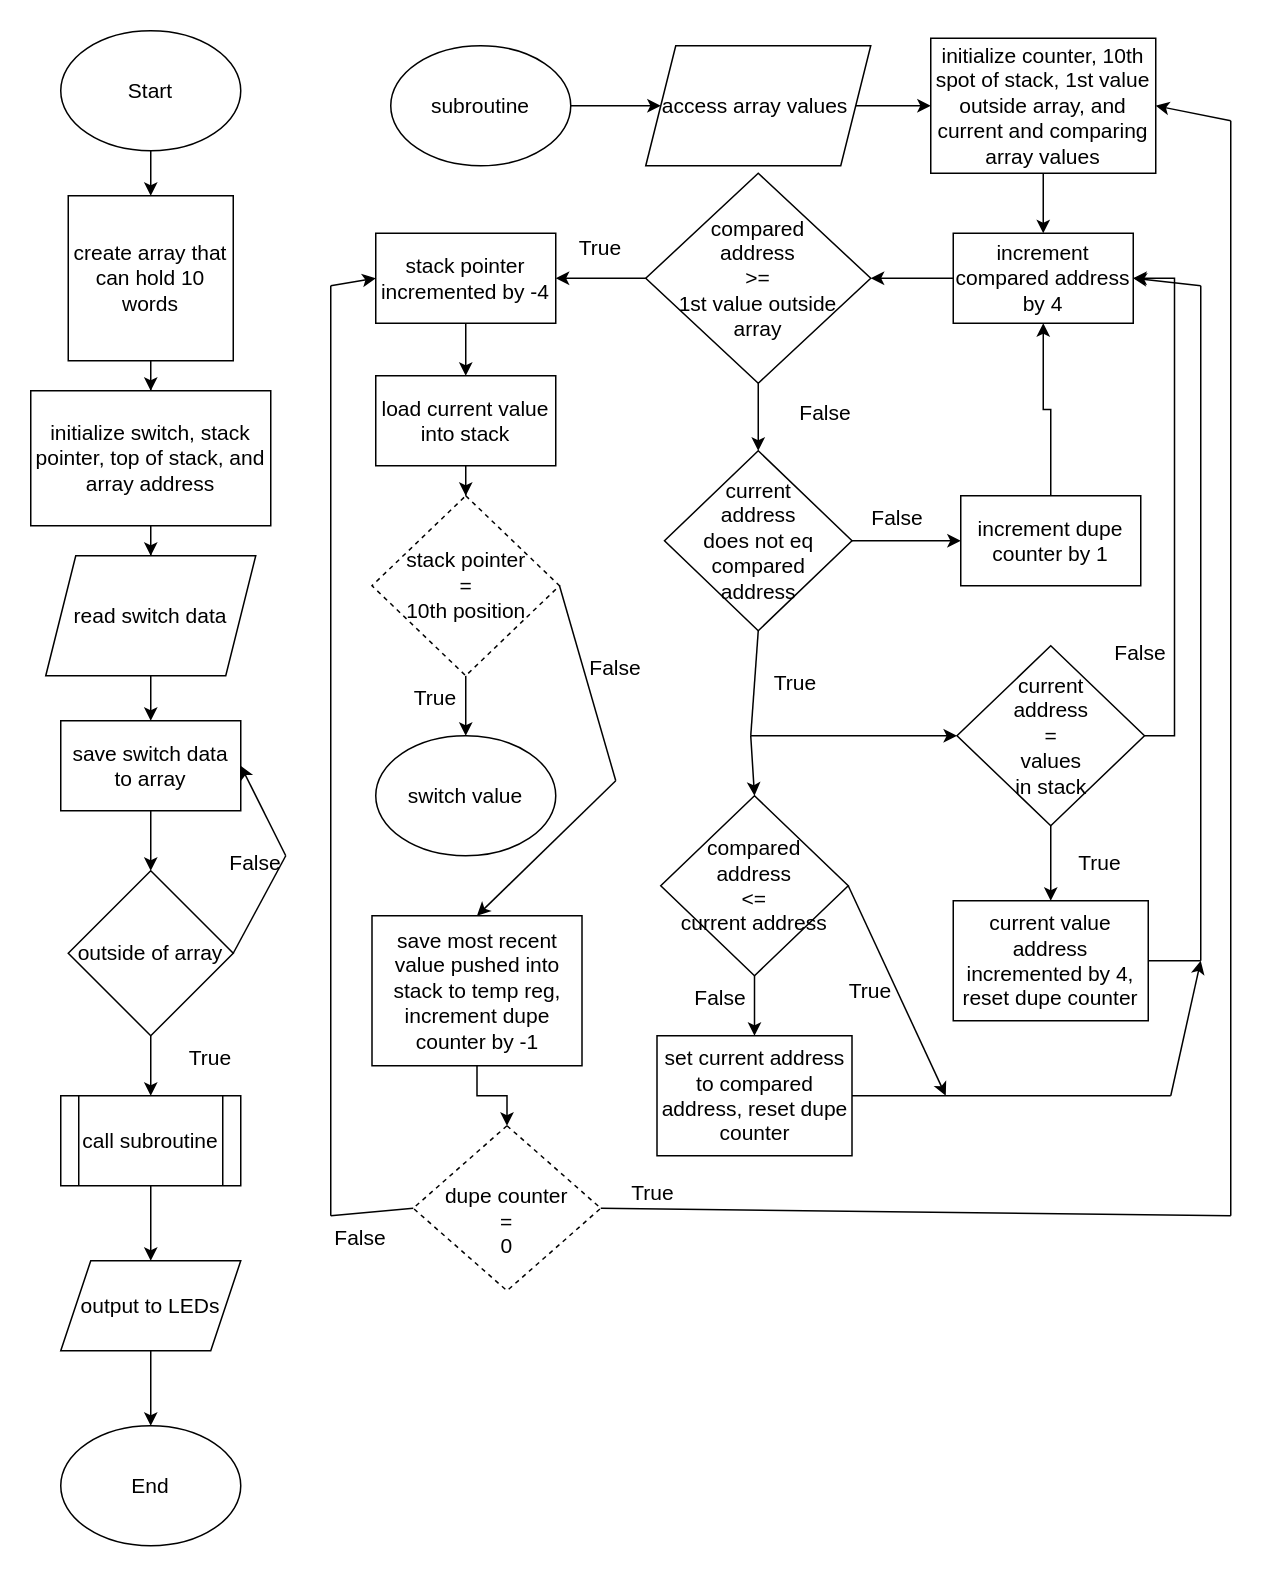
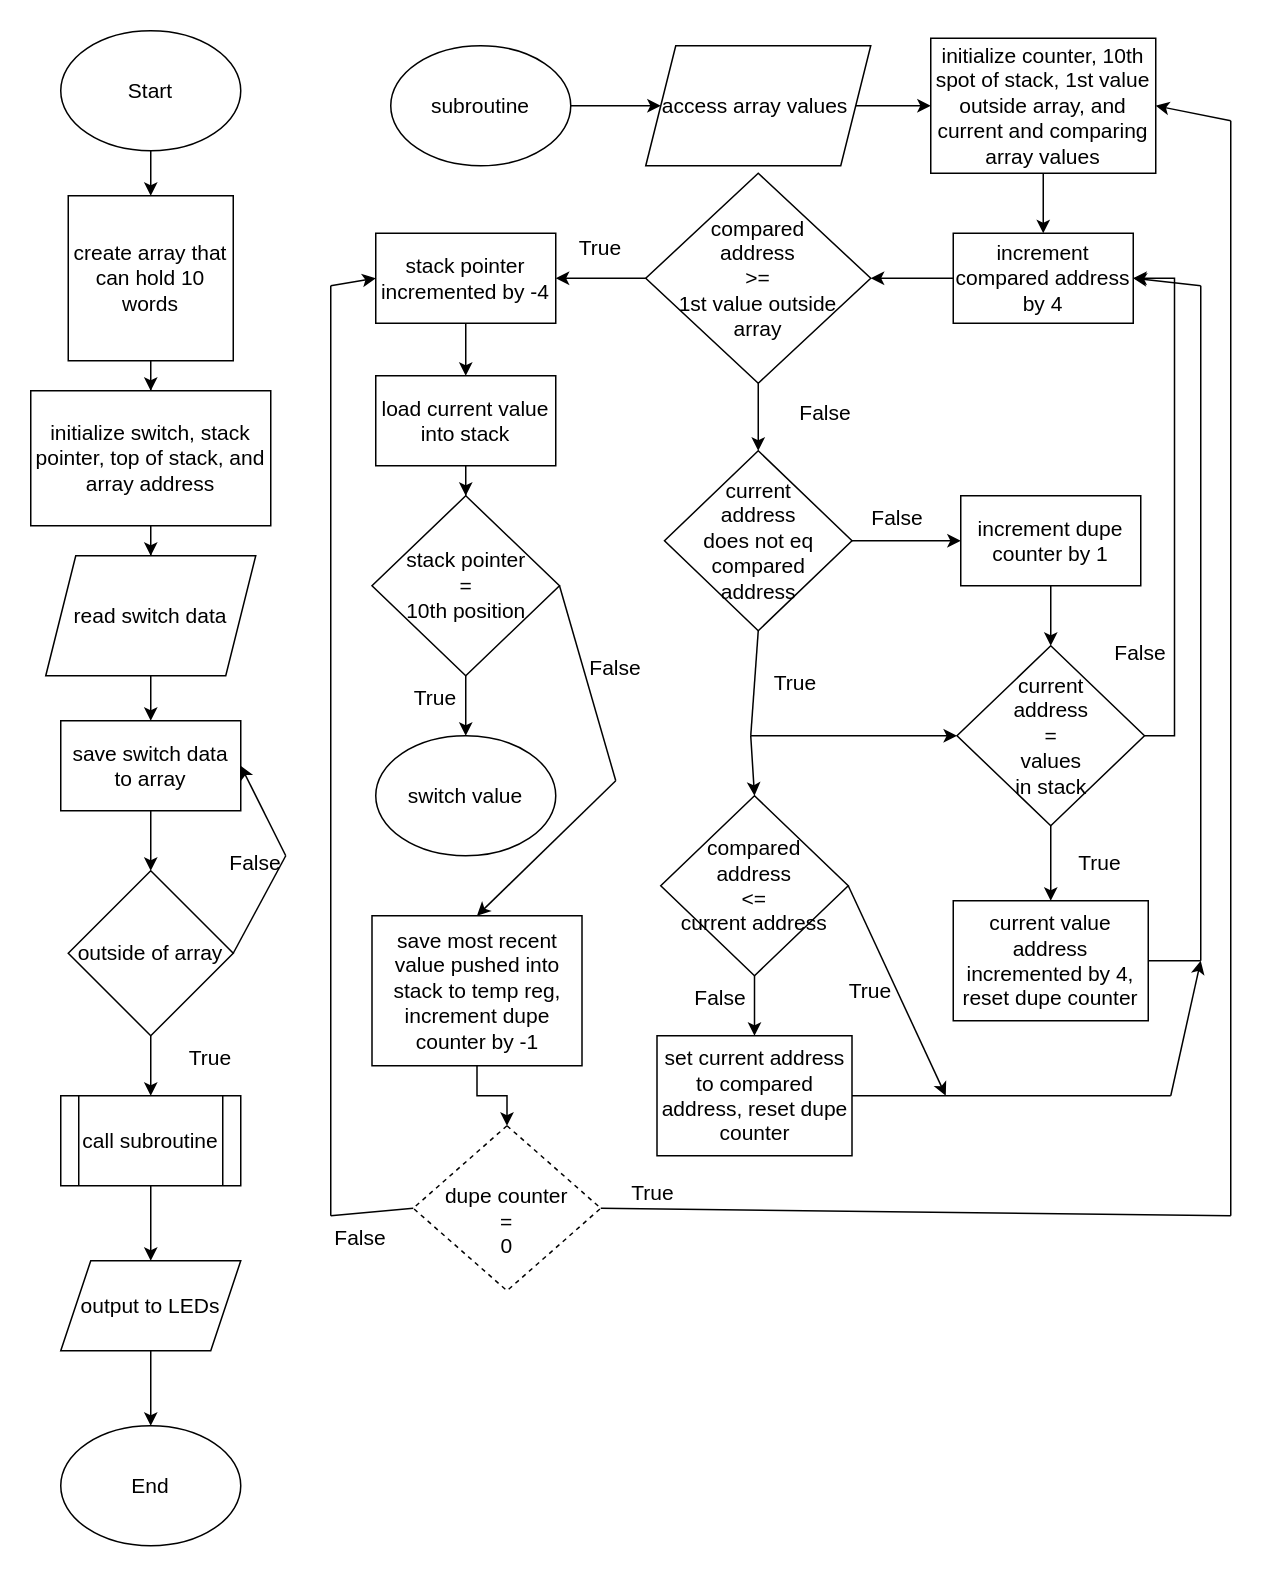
edge "increment dupe counter by 1" -> "increment compared address by 4": now "increment dupe counter by 1" -> "current address = values in stack"
node "stack pointer = 10th position": style dashed -> solid
